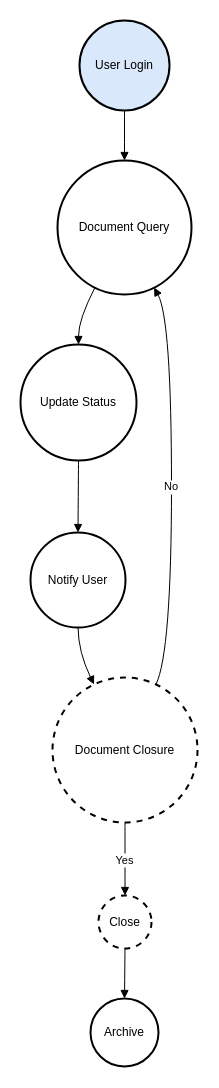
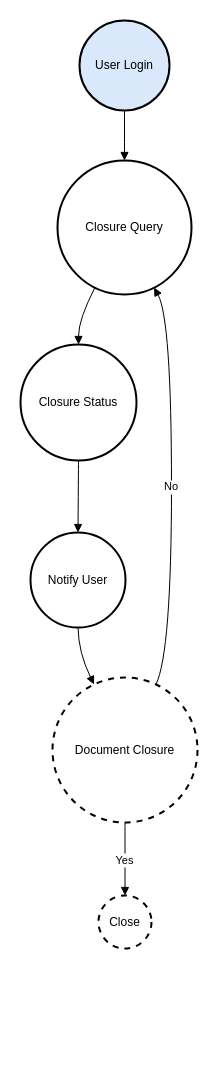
node "Document Query": label "Document Query" -> "Closure Query"
node "Update Status": label "Update Status" -> "Closure Status"
edge "Close" -> "Archive": removed
node "Archive": removed
